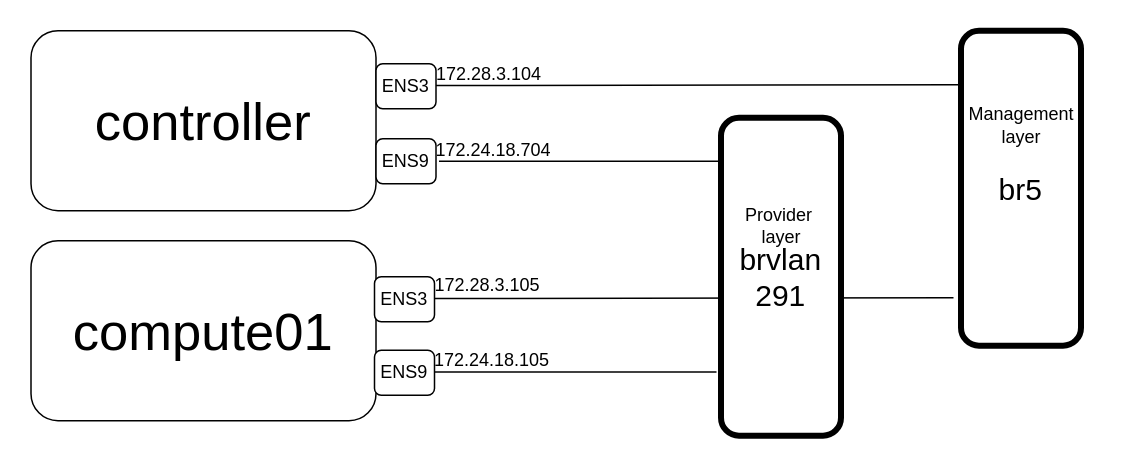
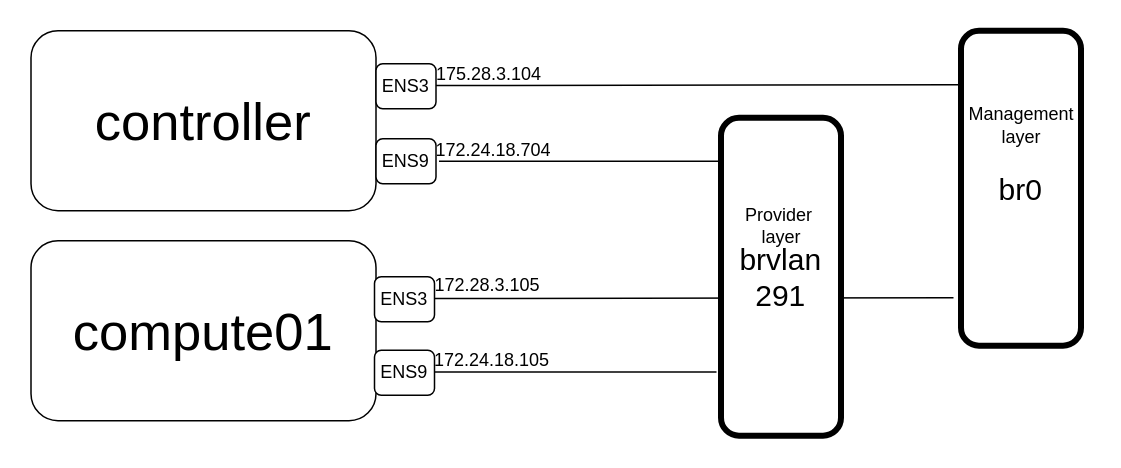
node "172.28.3.104": label "172.28.3.104" -> "175.28.3.104"
node "br5": label "br5" -> "br0"
